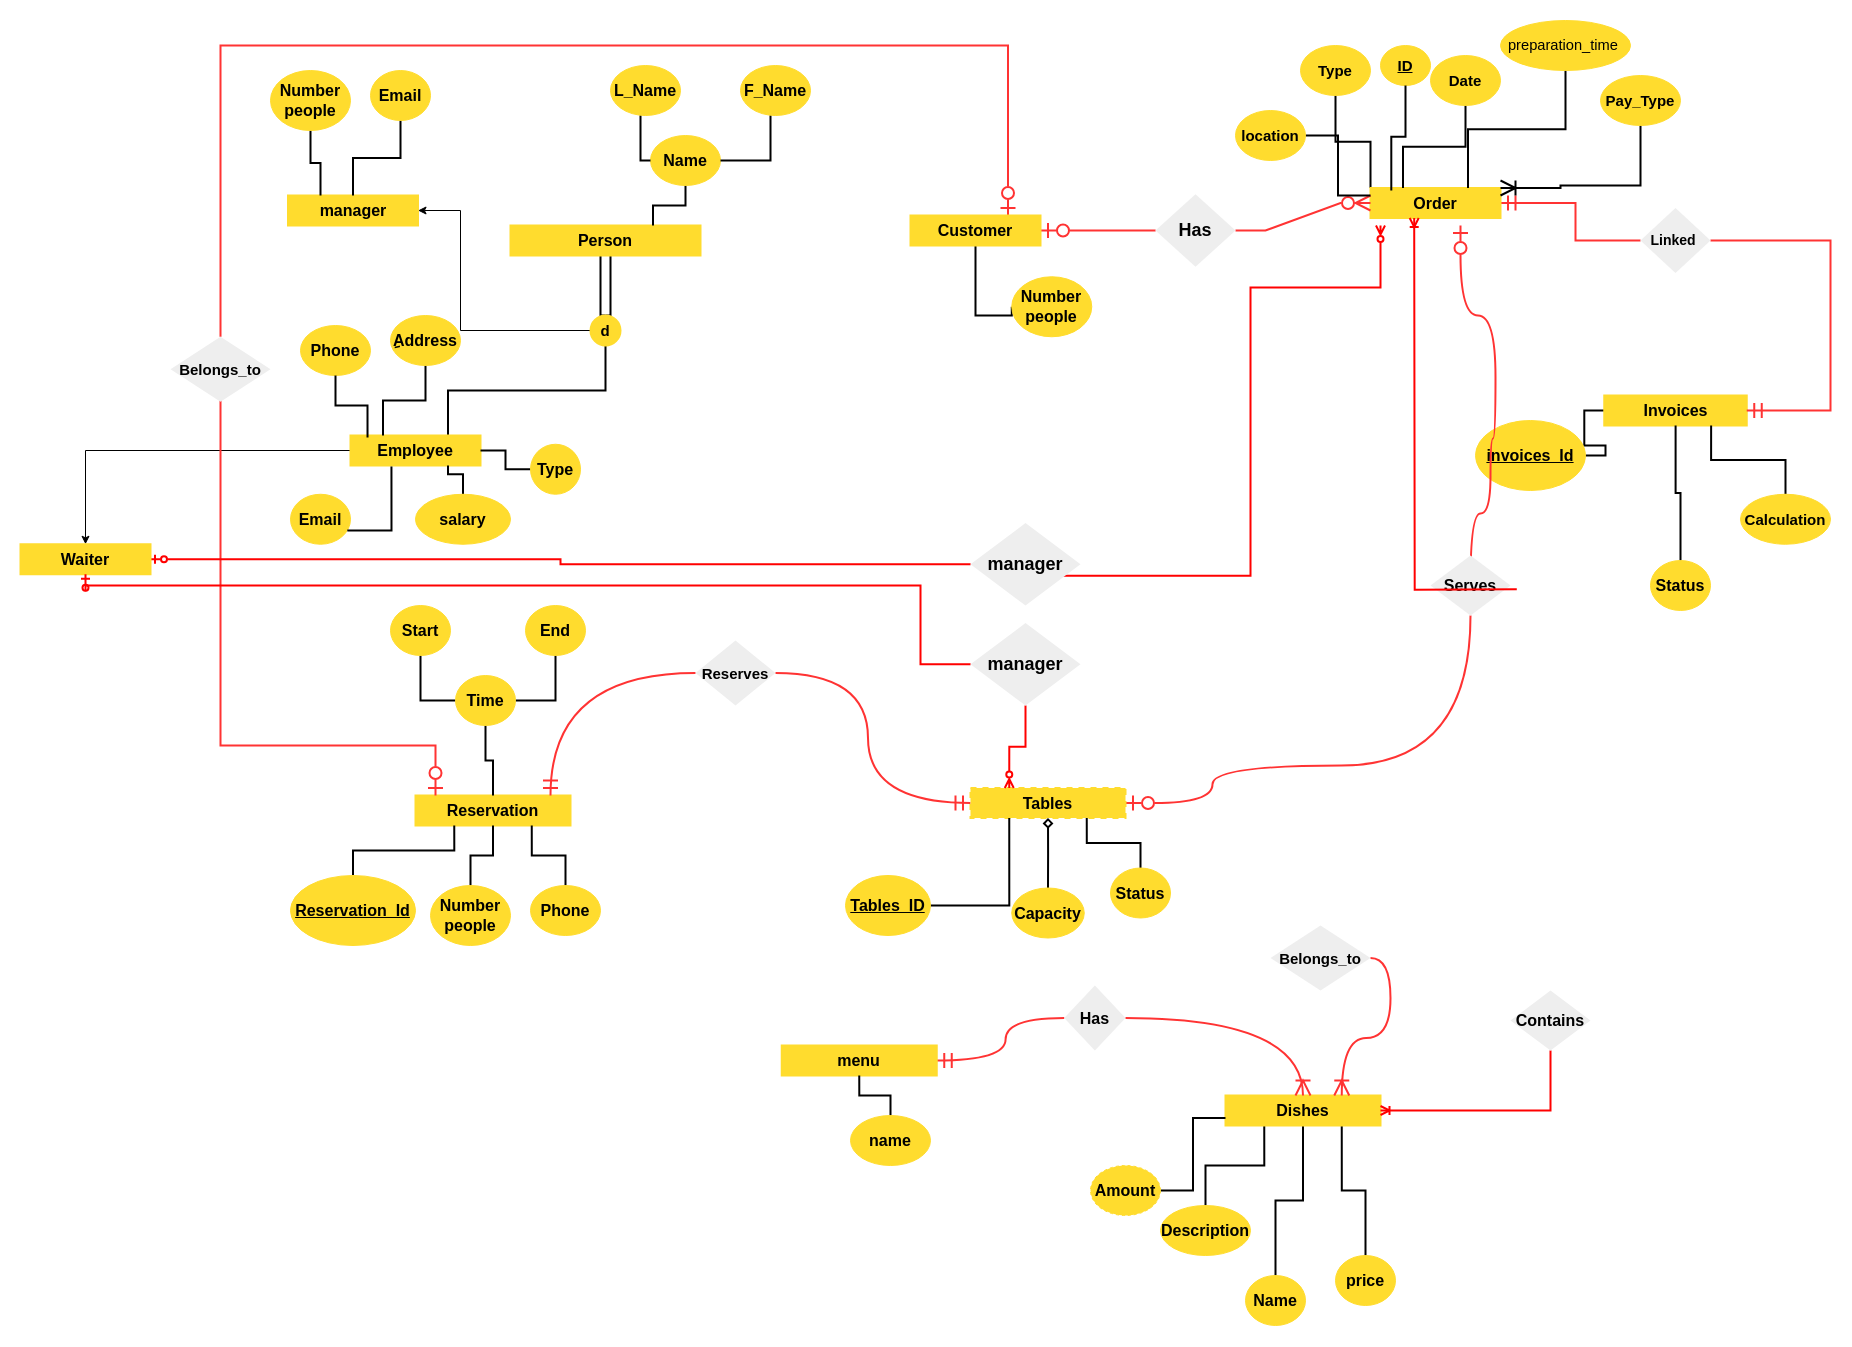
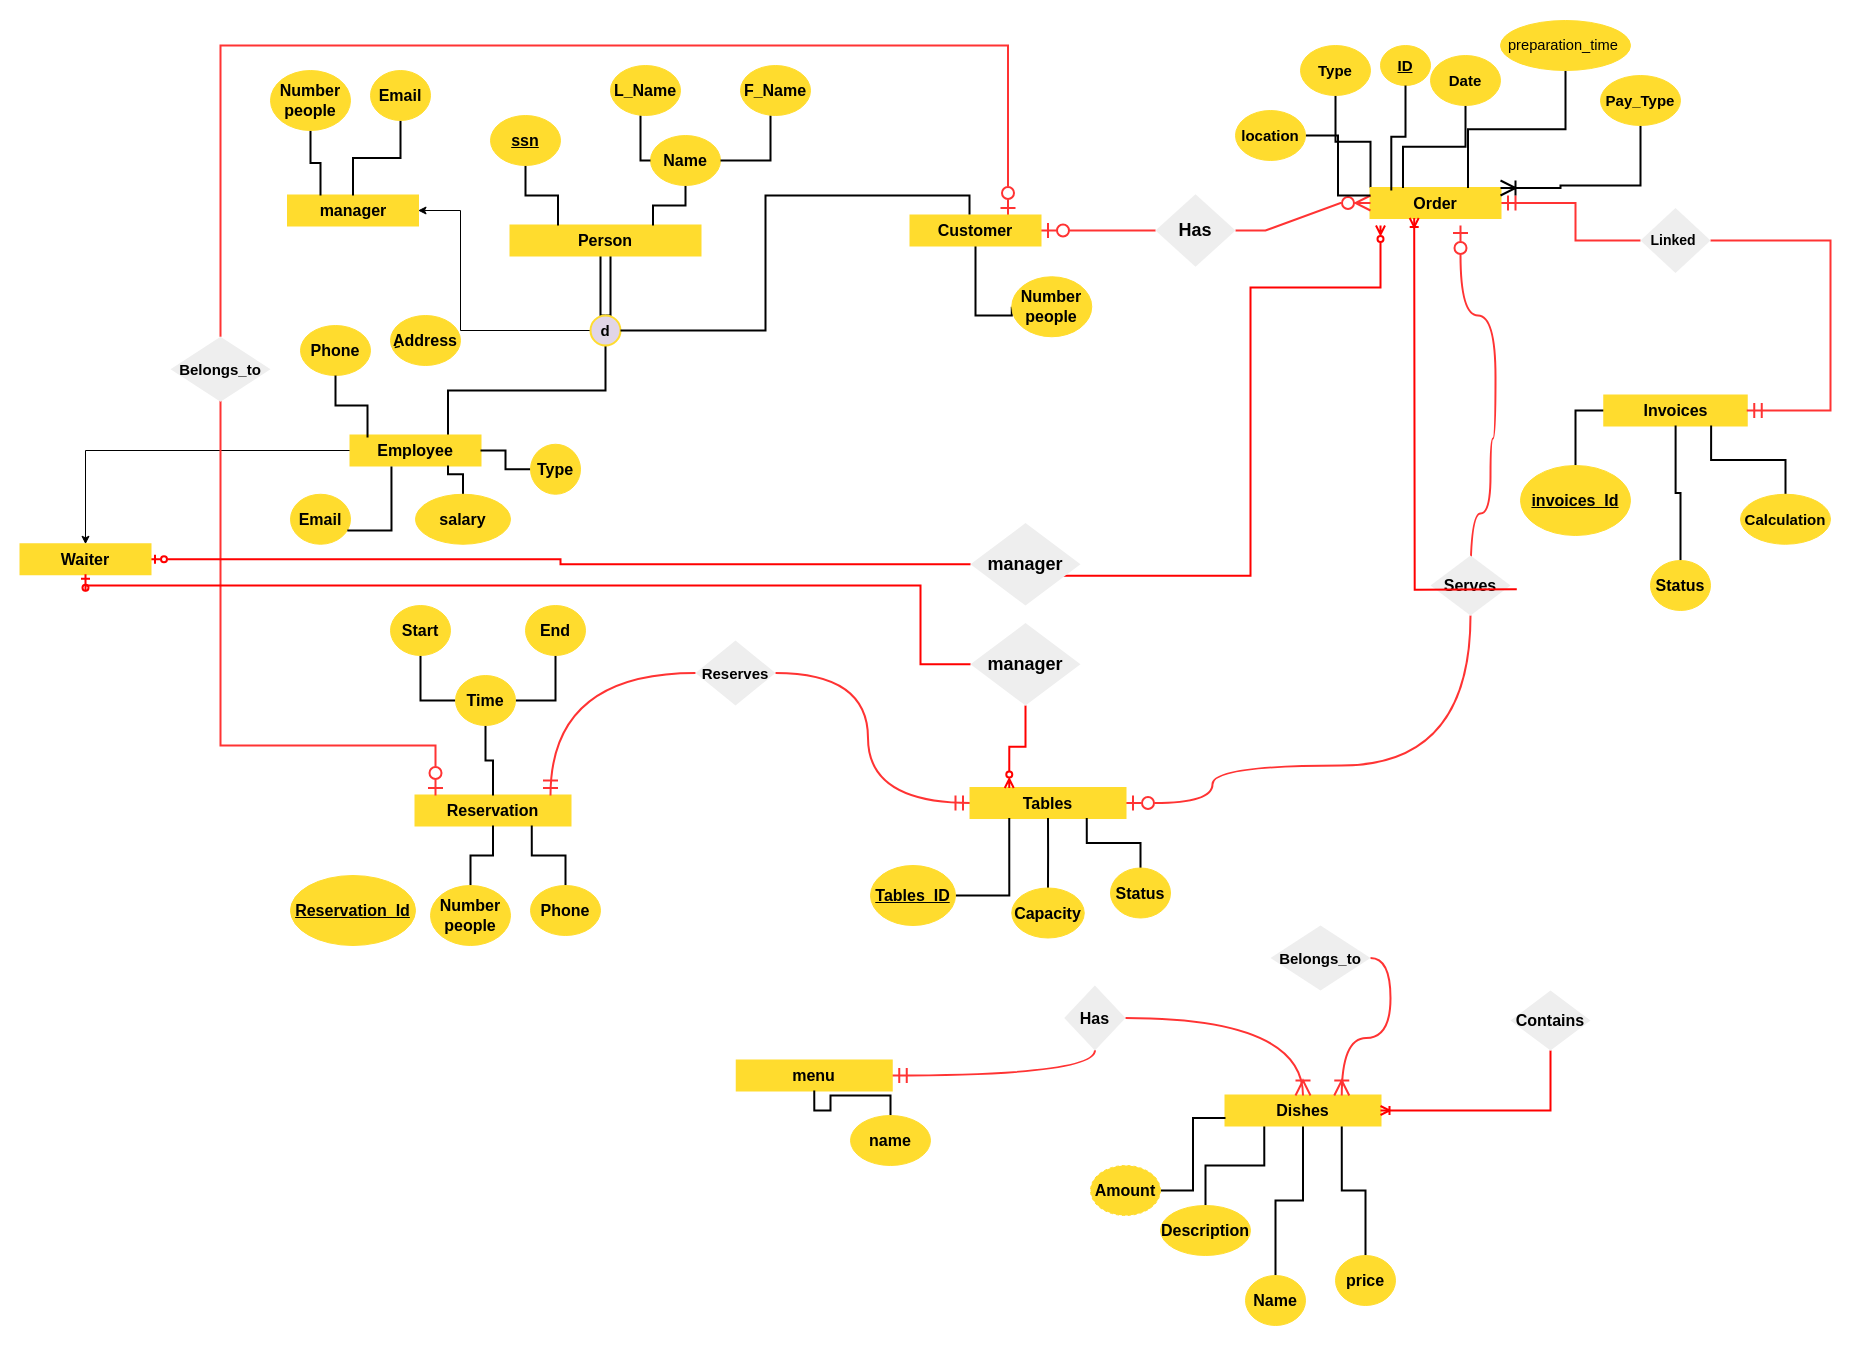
node "ssn": added
edge "ssn" -- "Person": added
edge "Customer" -- "d": added
node "d": fillcolor #ffdc2e -> #e1d5e7
edge "ِAddress" -- "Employee": removed
node "invoices_Id": moved (1531, 456) -> (1576, 501)
node "Tables": style dashed -> solid
edge "Capacity" -> "Tables": arrowhead diamond -> none
edge "Reservation" -- "Reservation_Id": removed
node "Tables_ID": moved (888, 906) -> (913, 896)
node "menu": moved (859, 1061) -> (814, 1076)
